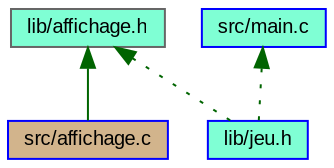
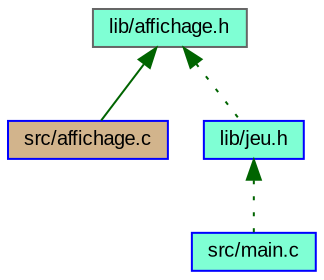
edge "lib/jeu.h" -> "src/main.c": reversed
